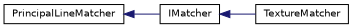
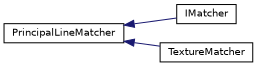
edge "TextureMatcher" -> "IMatcher": now "TextureMatcher" -> "PrincipalLineMatcher"
